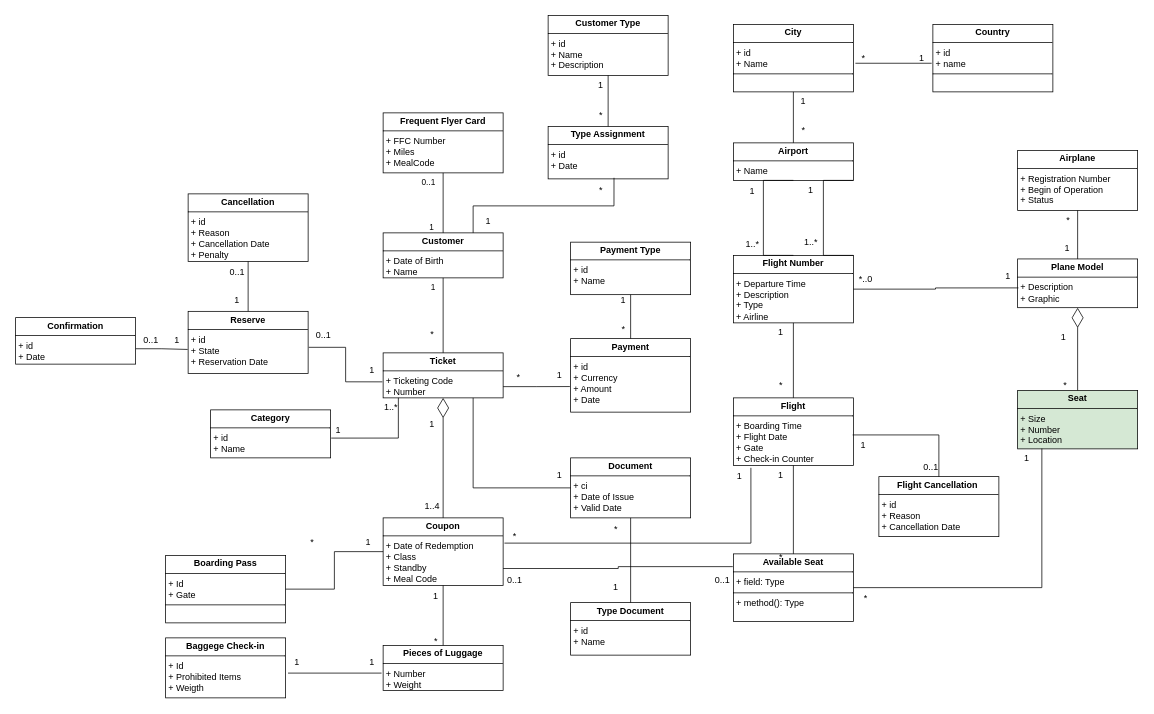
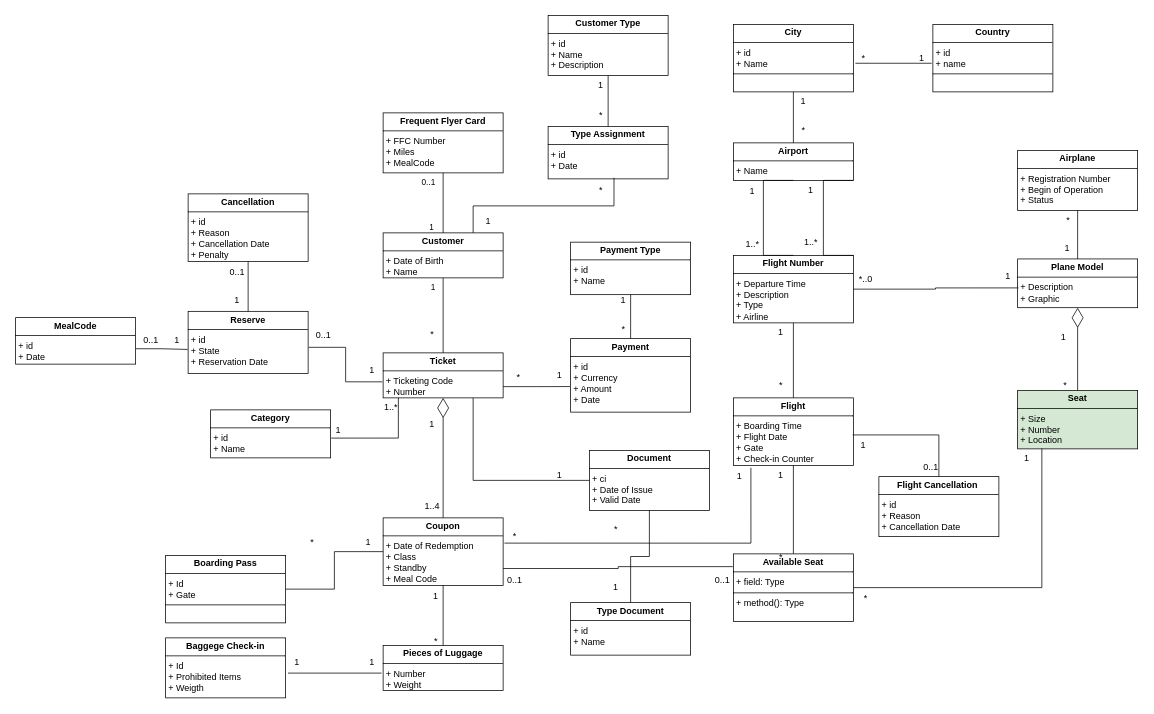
node "Confirmation + id + Date": label "Confirmation + id + Date" -> "MealCode + id + Date"
node "Document + ci + Date of Issue + Valid Date": moved (630, 488) -> (649, 480)
